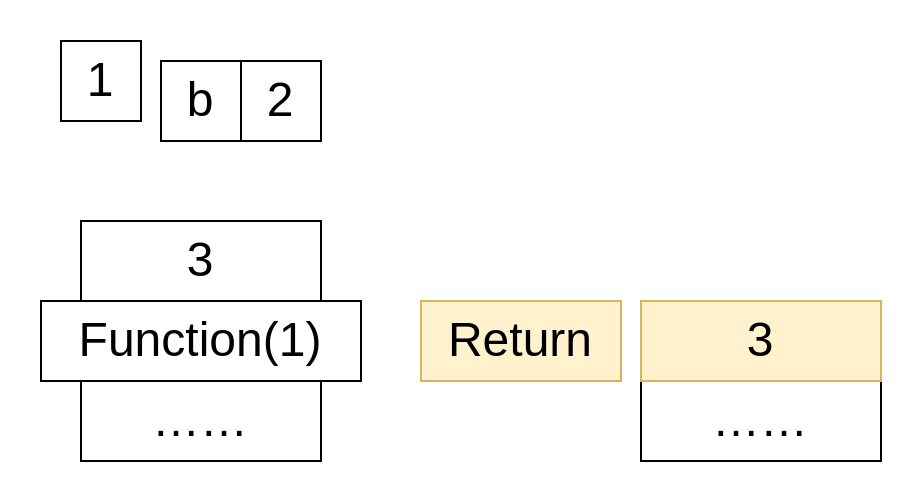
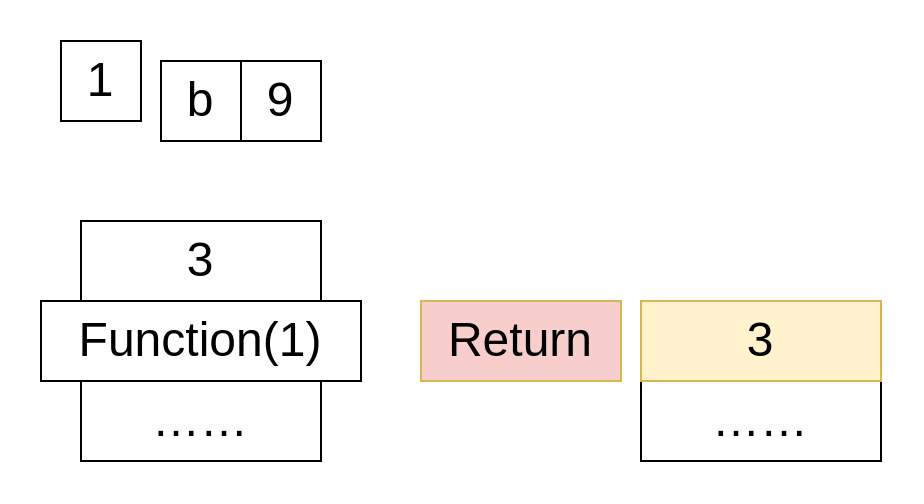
node "2": label "2" -> "9"
node "Return": fillcolor #fff2cc -> #f8cecc
